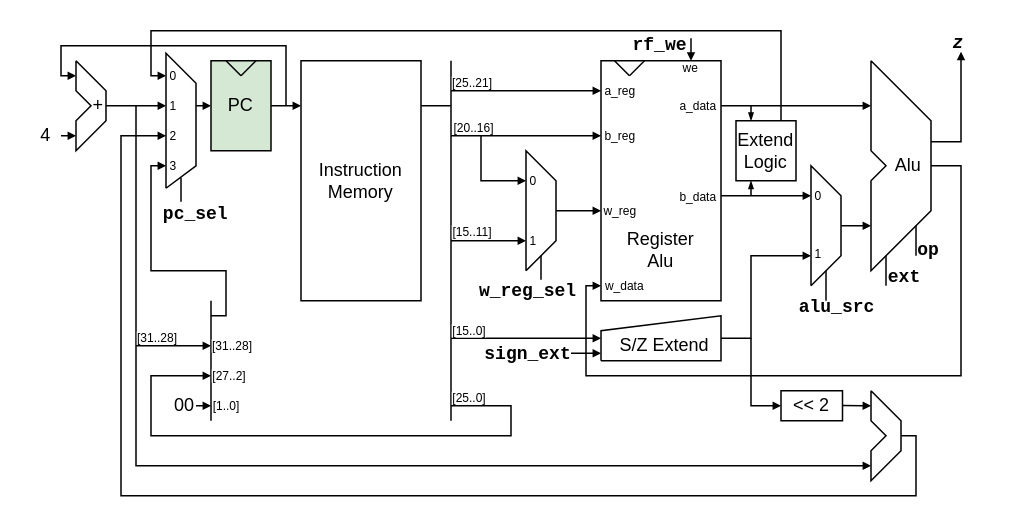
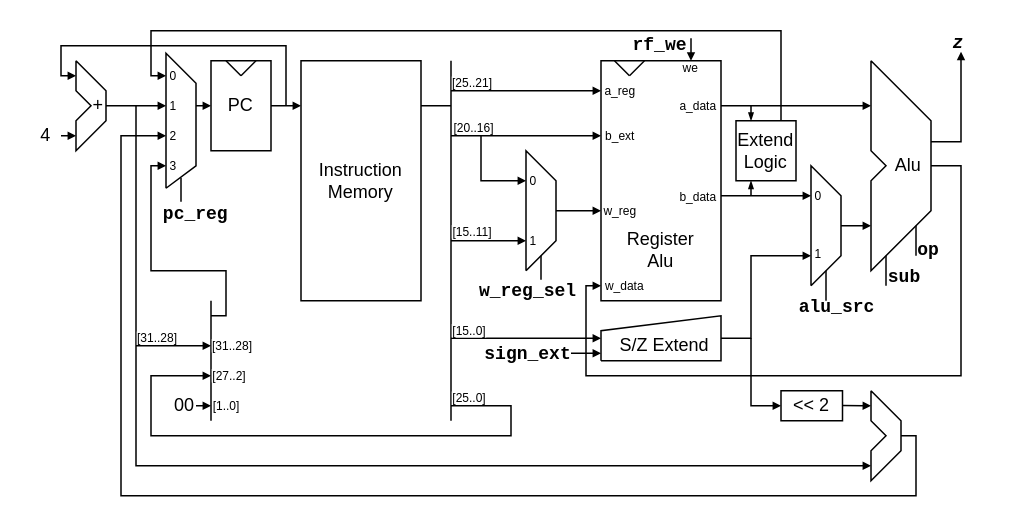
node "PC": fillcolor #d5e8d4 -> #ffffff
node "b_reg": label "b_reg" -> "b_ext"
node "pc_sel": label "pc_sel" -> "pc_reg"
node "ext": label "ext" -> "sub"
